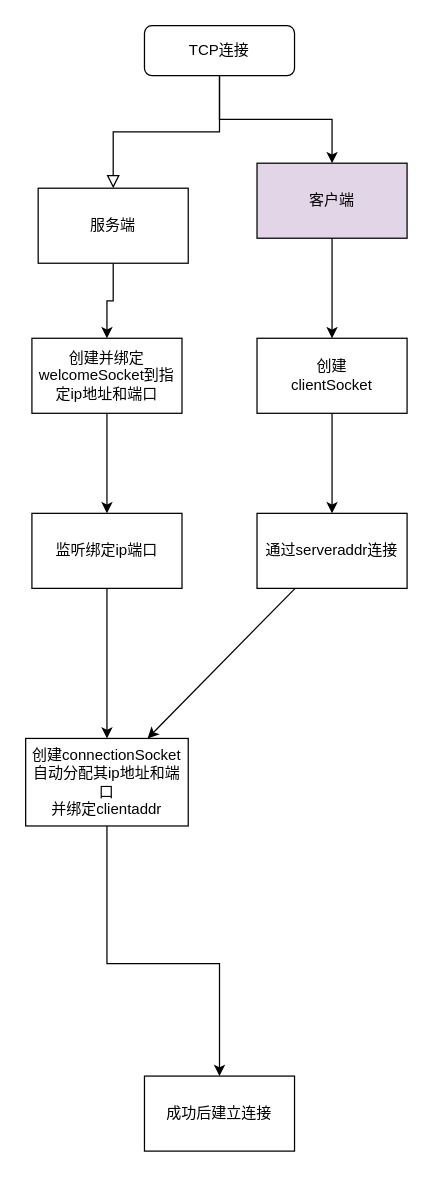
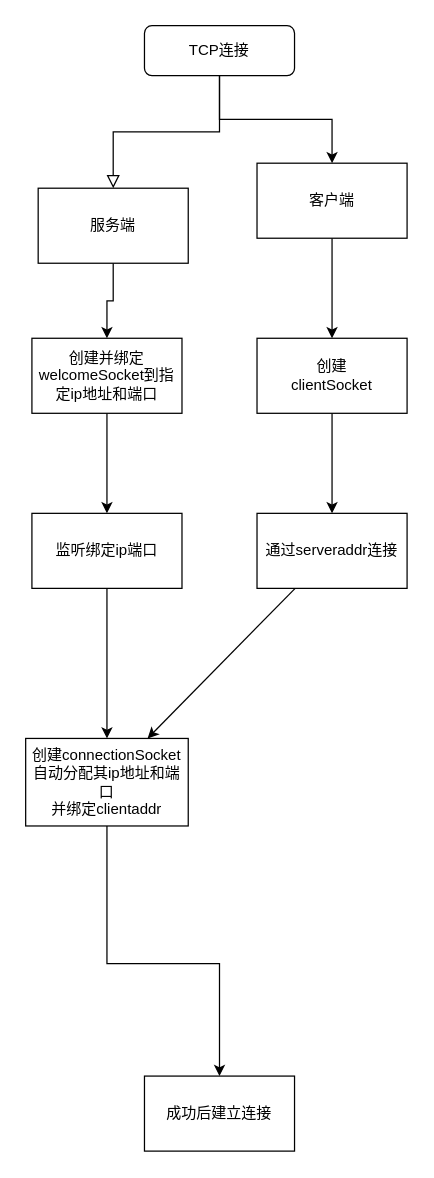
node "客户端": fillcolor #e1d5e7 -> #ffffff
